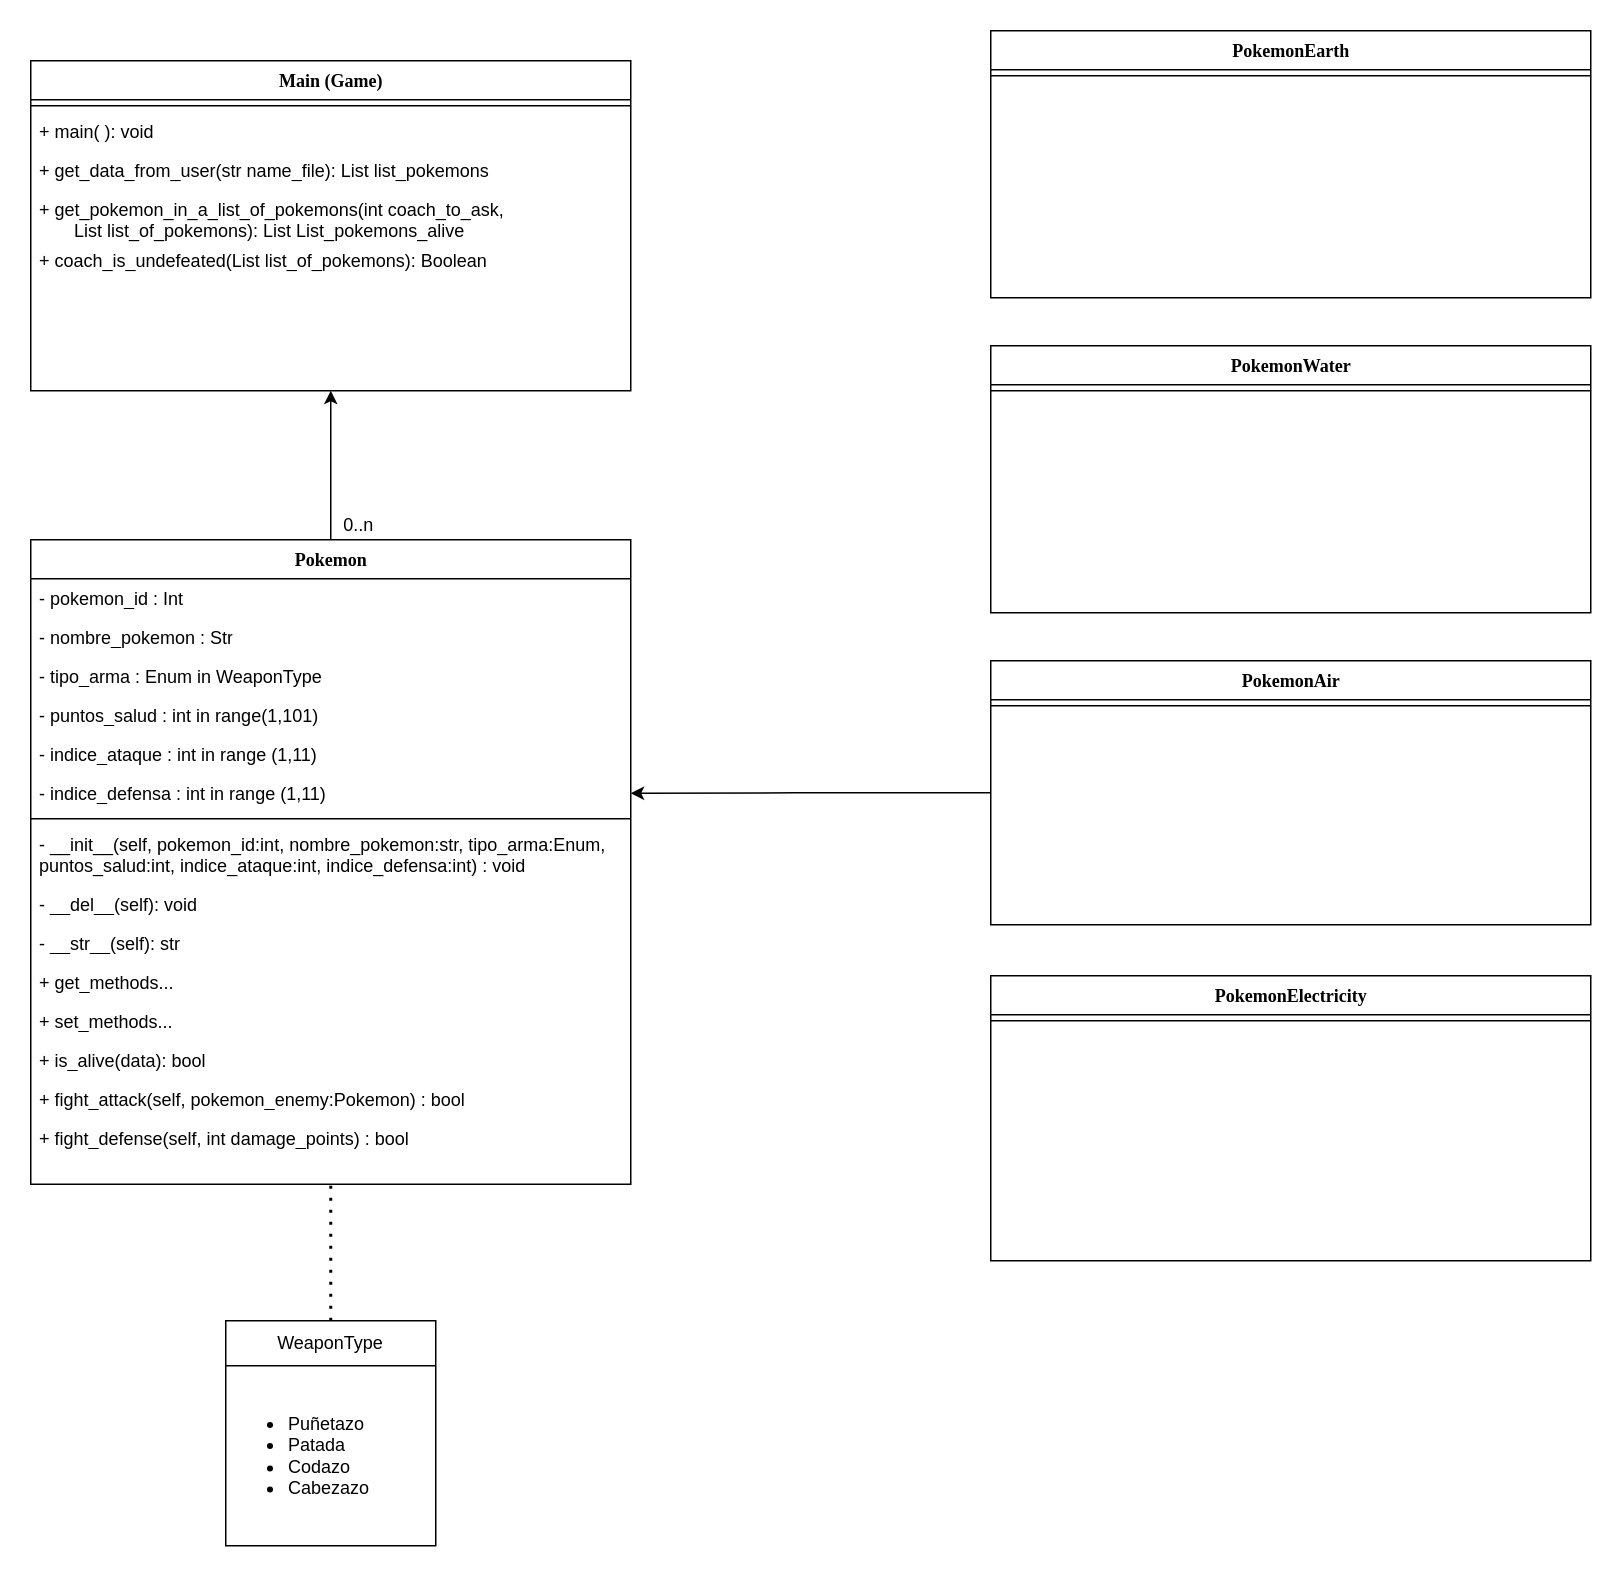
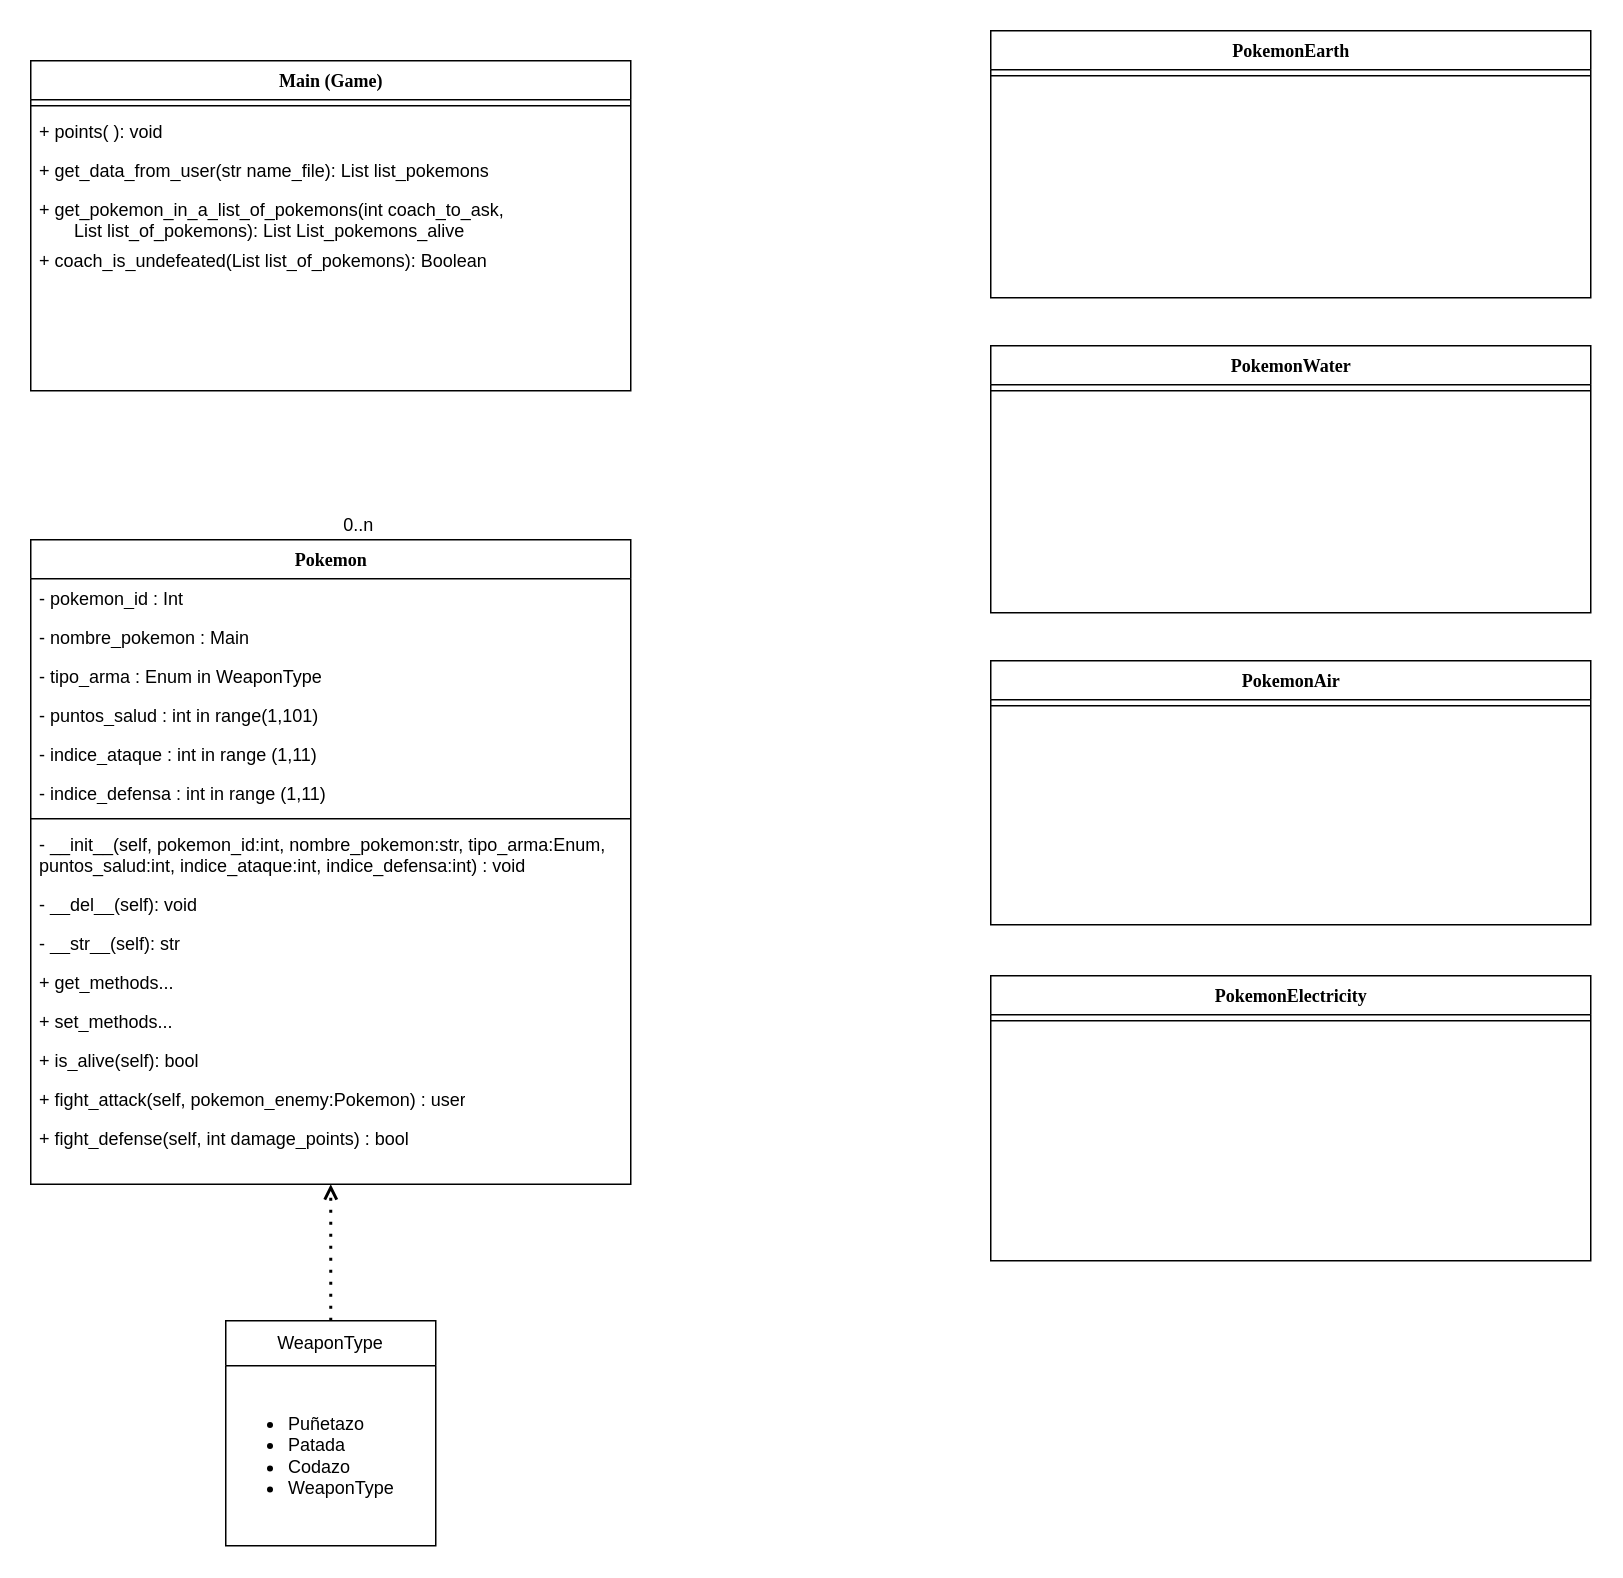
node "+ main( ): void": label "+ main( ): void" -> "+ points( ): void"
edge "Pokemon" -> "Main (Game)": removed
node "- nombre_pokemon : Str": label "- nombre_pokemon : Str" -> "- nombre_pokemon : Main"
edge "PokemonAir" -> "- indice_defensa : int in range (1,11)": removed
node "+ is_alive(data): bool": label "+ is_alive(data): bool" -> "+ is_alive(self): bool"
node "+ fight_attack(self, pokemon_enemy:Pokemon) : bool": label "+ fight_attack(self, pokemon_enemy:Pokemon) : bool" -> "+ fight_attack(self, pokemon_enemy:Pokemon) : user"
edge "Pokemon" -- "WeaponType": arrowhead none -> open
node "Puñetazo Patada Codazo Cabezazo": label "Puñetazo Patada Codazo Cabezazo" -> "Puñetazo Patada Codazo WeaponType"
